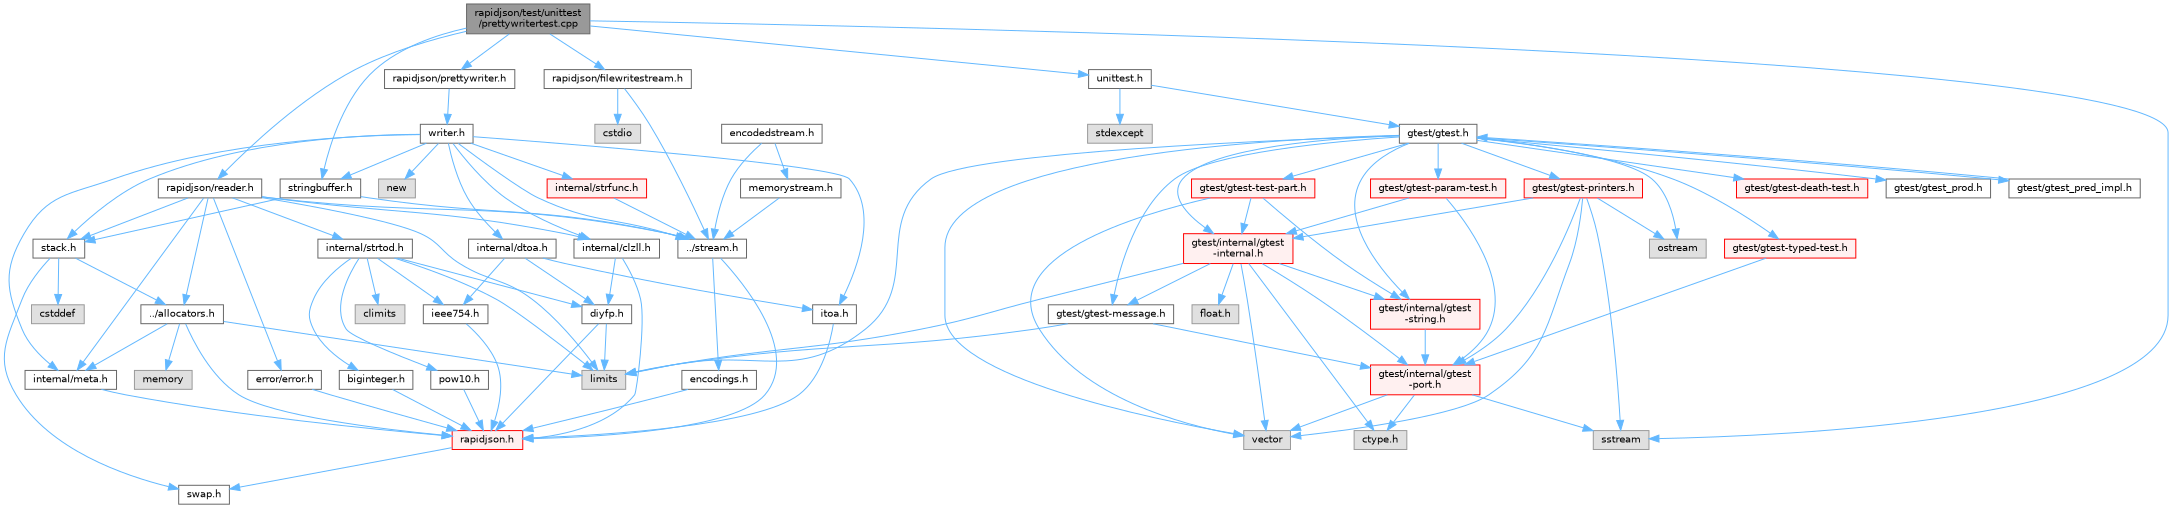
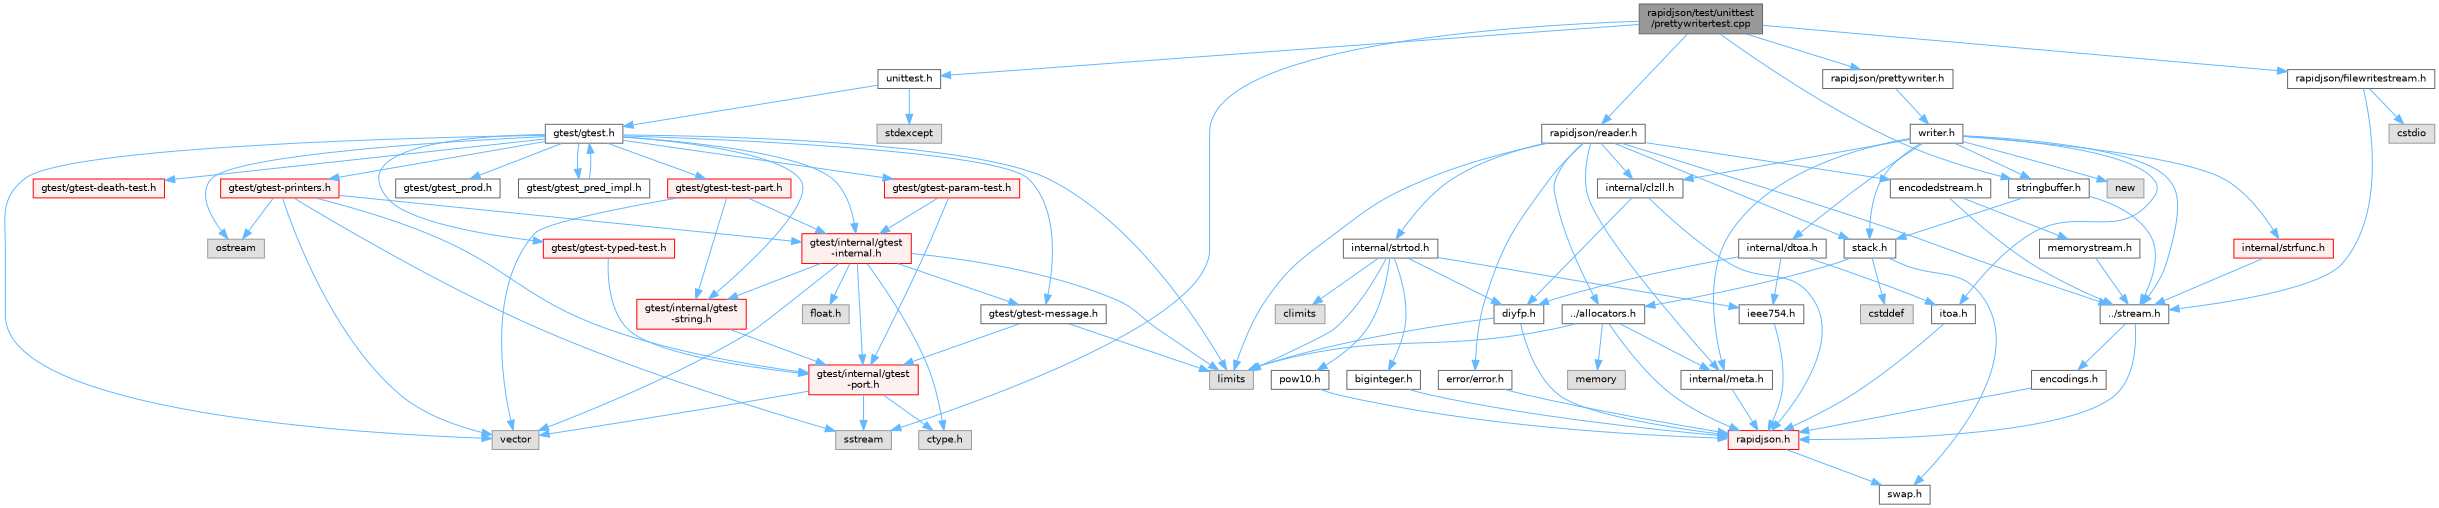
edge "rapidjson/reader.h" -> "encodedstream.h": added
